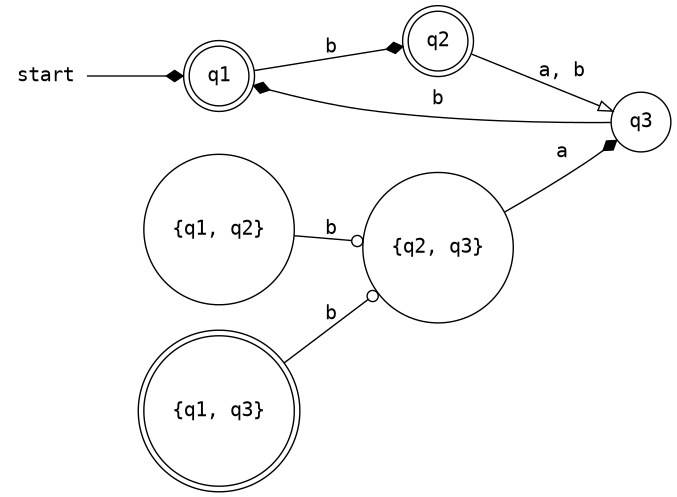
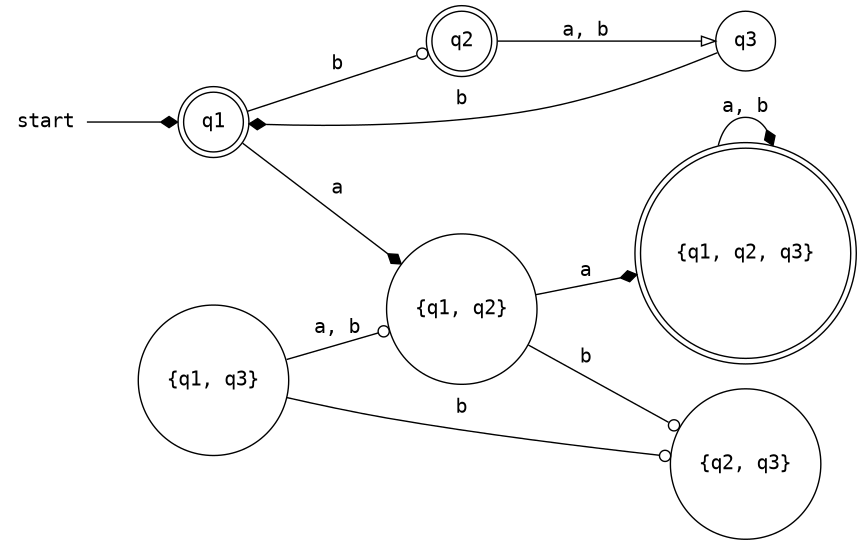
edge "q1" -> "q2": arrowhead diamond -> odot
edge "{q2, q3}" -> "q3": removed, label "a"
edge "q1" -> "{q1, q2}": added, label "a"
node "{q1, q2, q3}": added
edge "{q1, q3}" -> "{q1, q2}": added, label "a, b"
node "{q1, q3}": shape doublecircle -> circle
